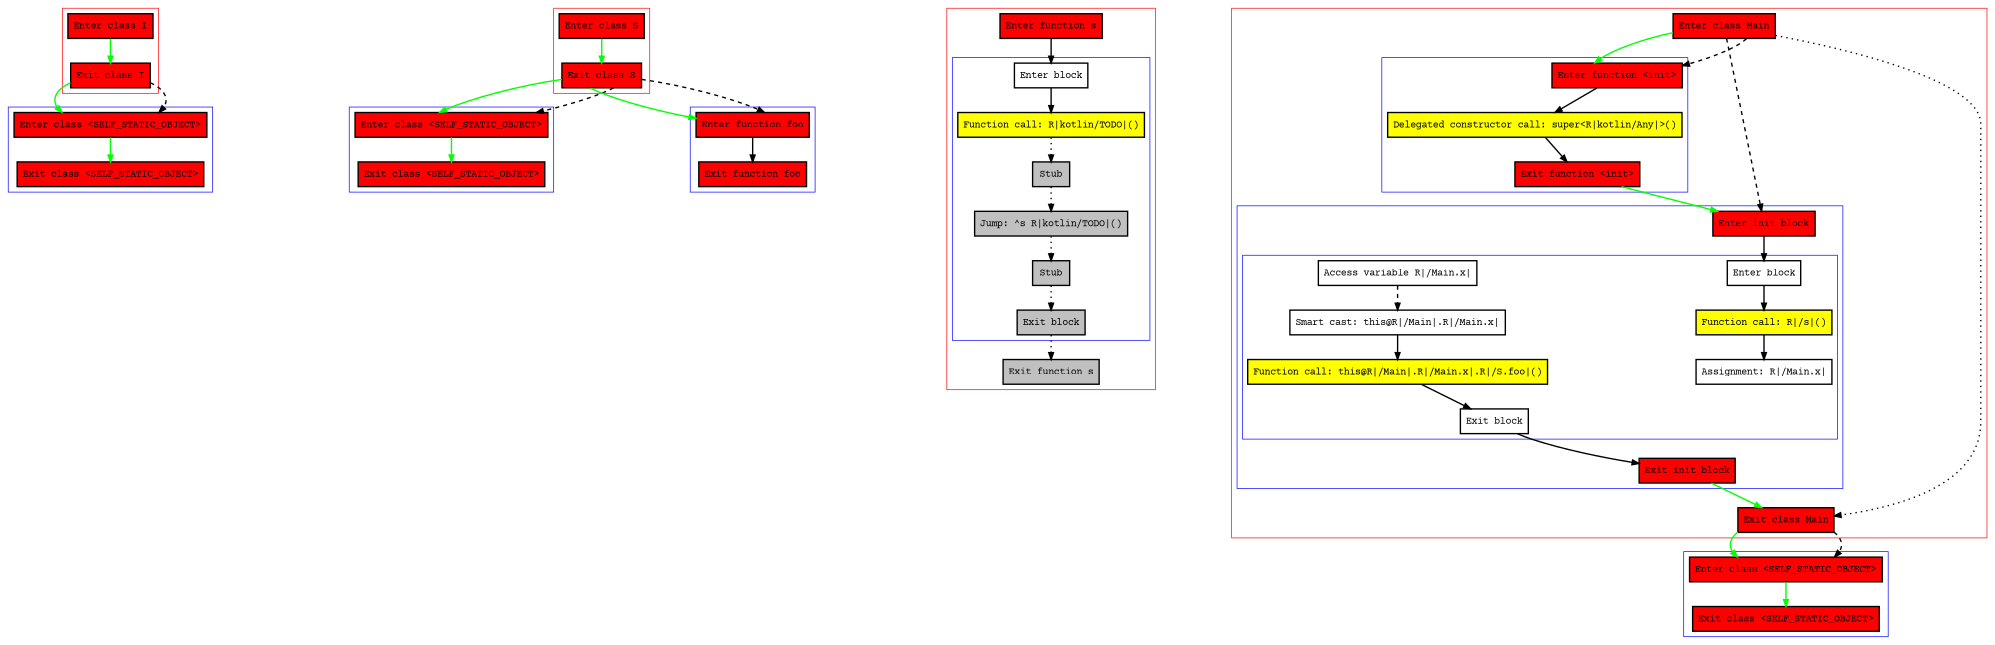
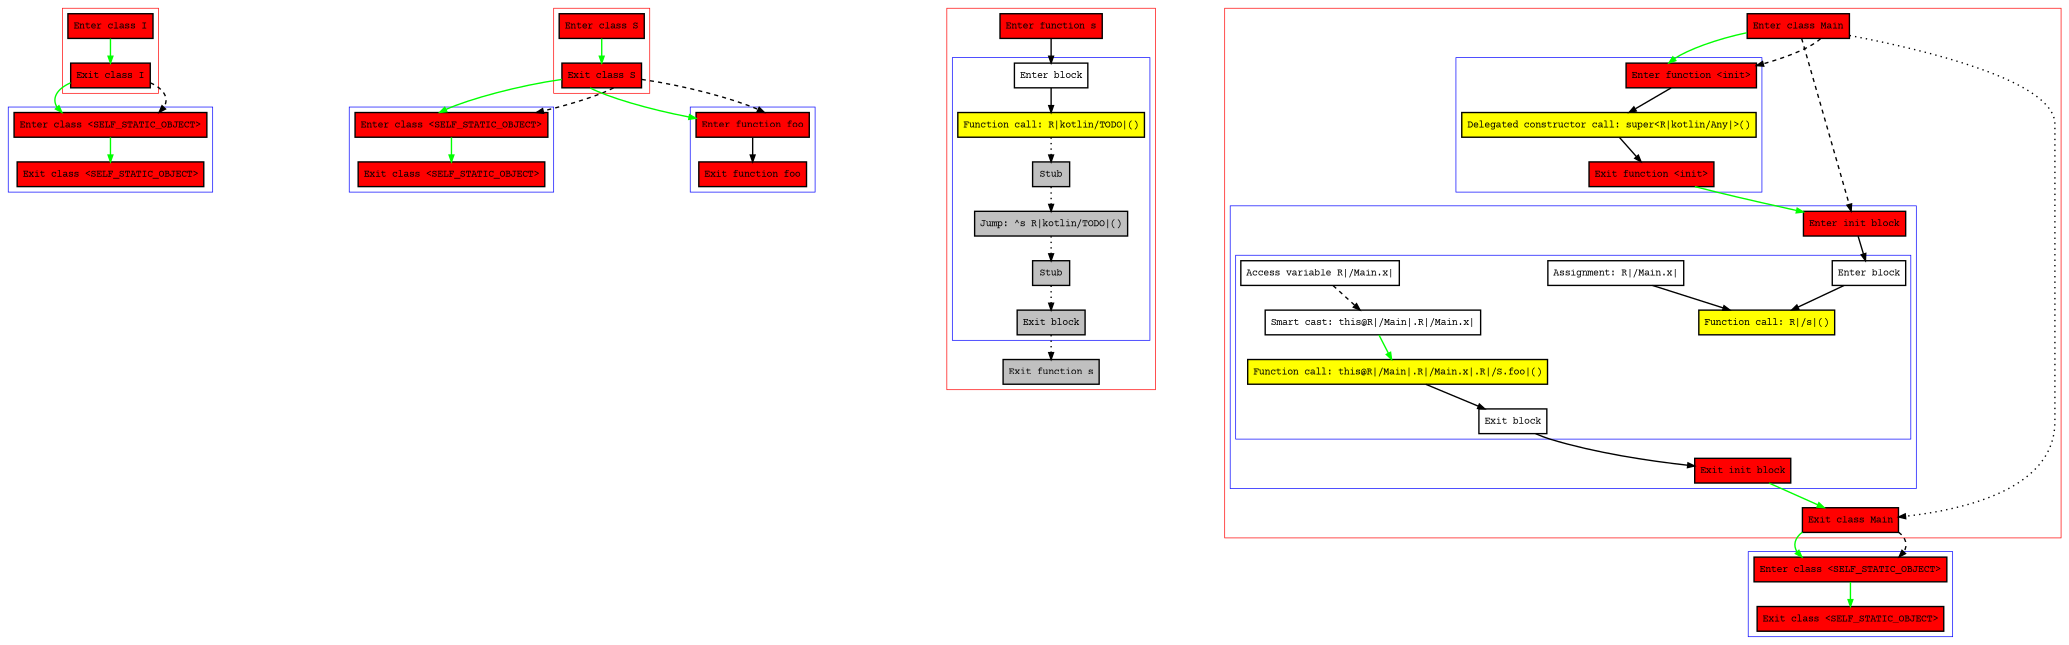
edge "Smart cast: this@R|/Main|.R|/Main.x|" -> "Function call: this@R|/Main|.R|/Main.x|.R|/S.foo|()": color black -> green
edge "Function call: R|/s|()" -> "Assignment: R|/Main.x|": reversed
